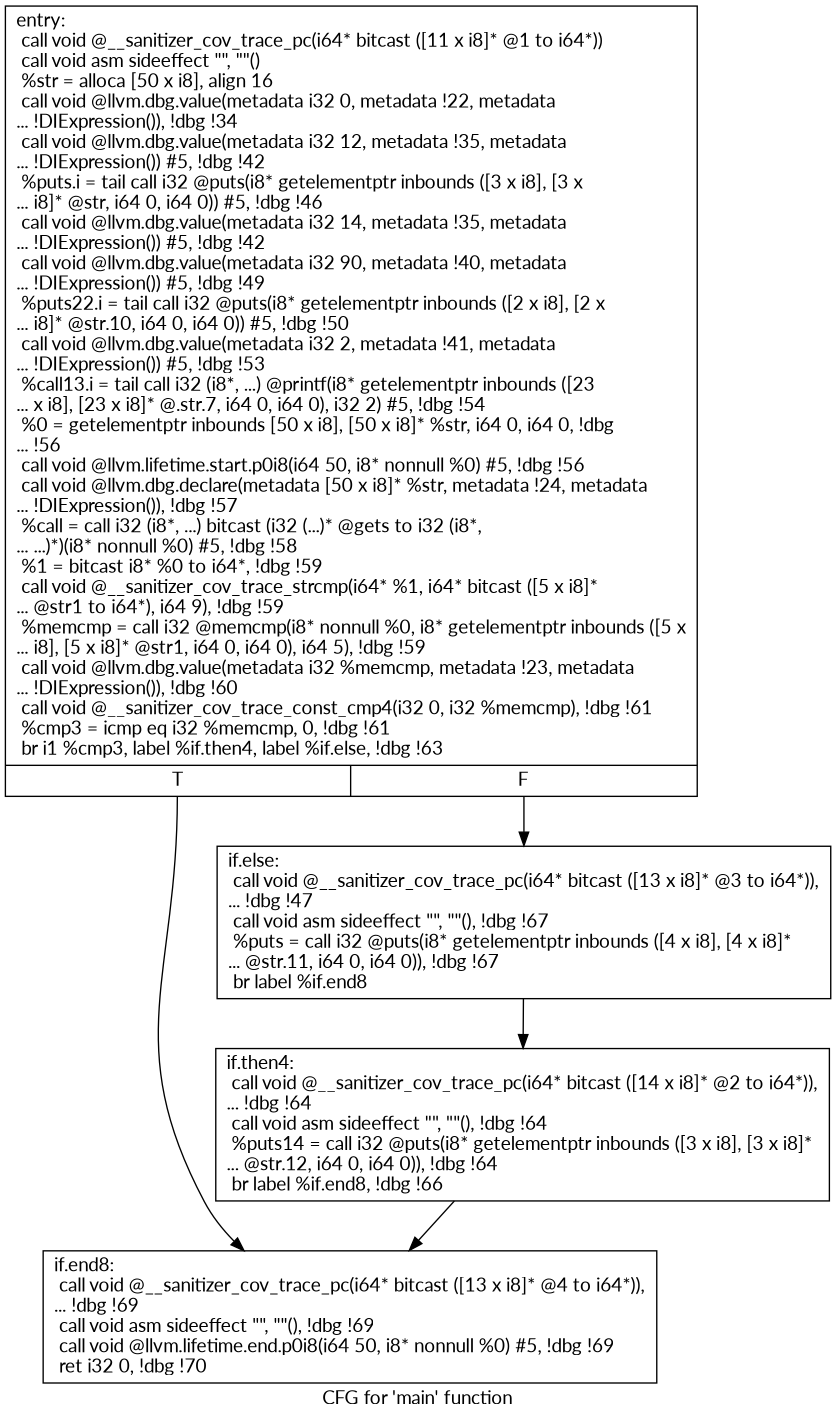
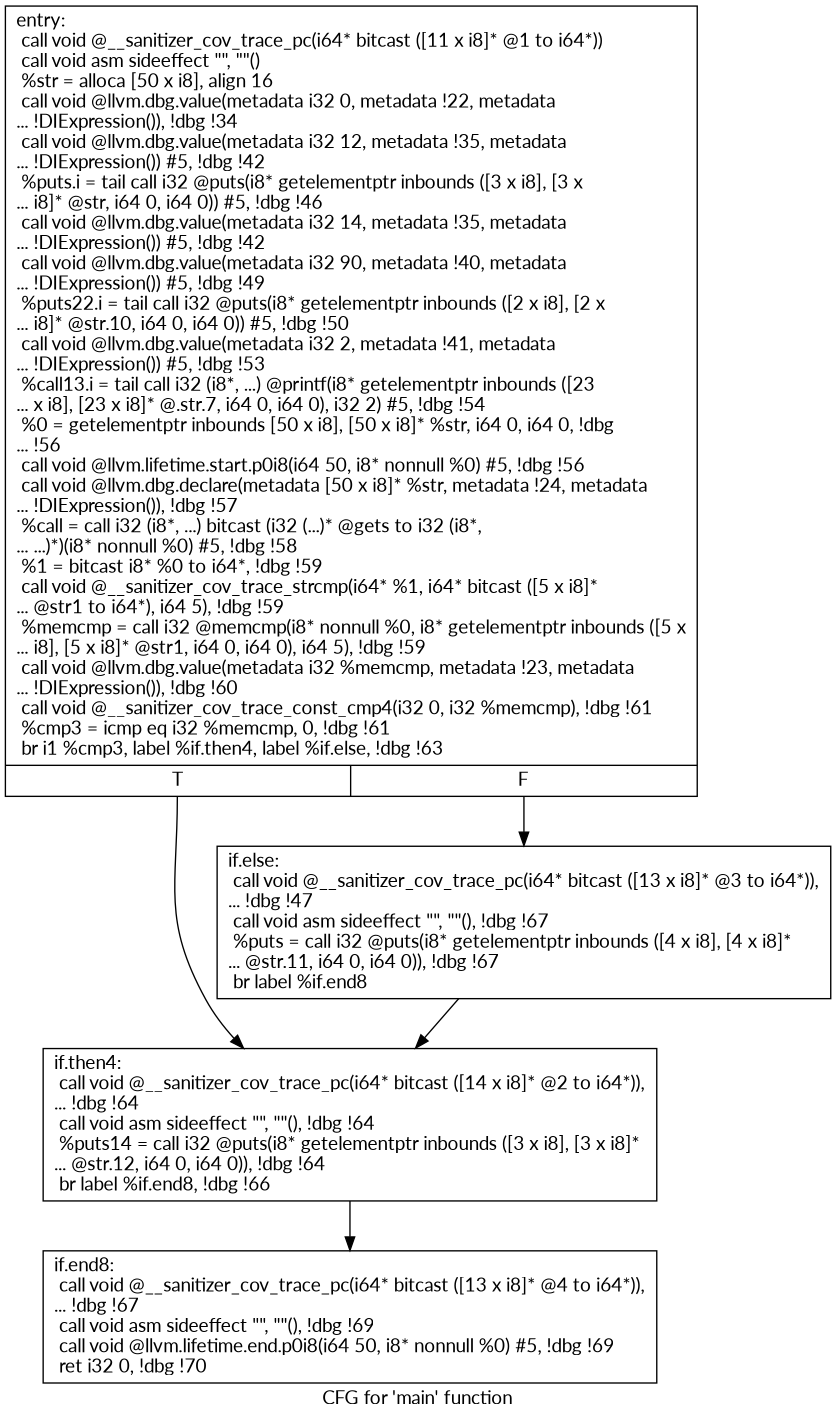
node "entry:": text "... @str1 to i64*), i64 9), !dbg !59" -> "... @str1 to i64*), i64 5), !dbg !59"
edge "entry:" -> "if.end8:": now "entry:" -> "if.then4:"
node "if.end8:": text "... !dbg !69" -> "... !dbg !67"
